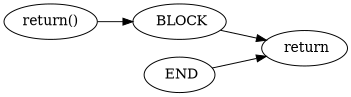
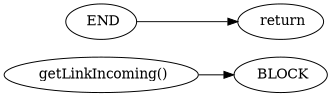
node "return()": label "return()" -> "getLinkIncoming()"
edge "BLOCK" -> "return": removed
